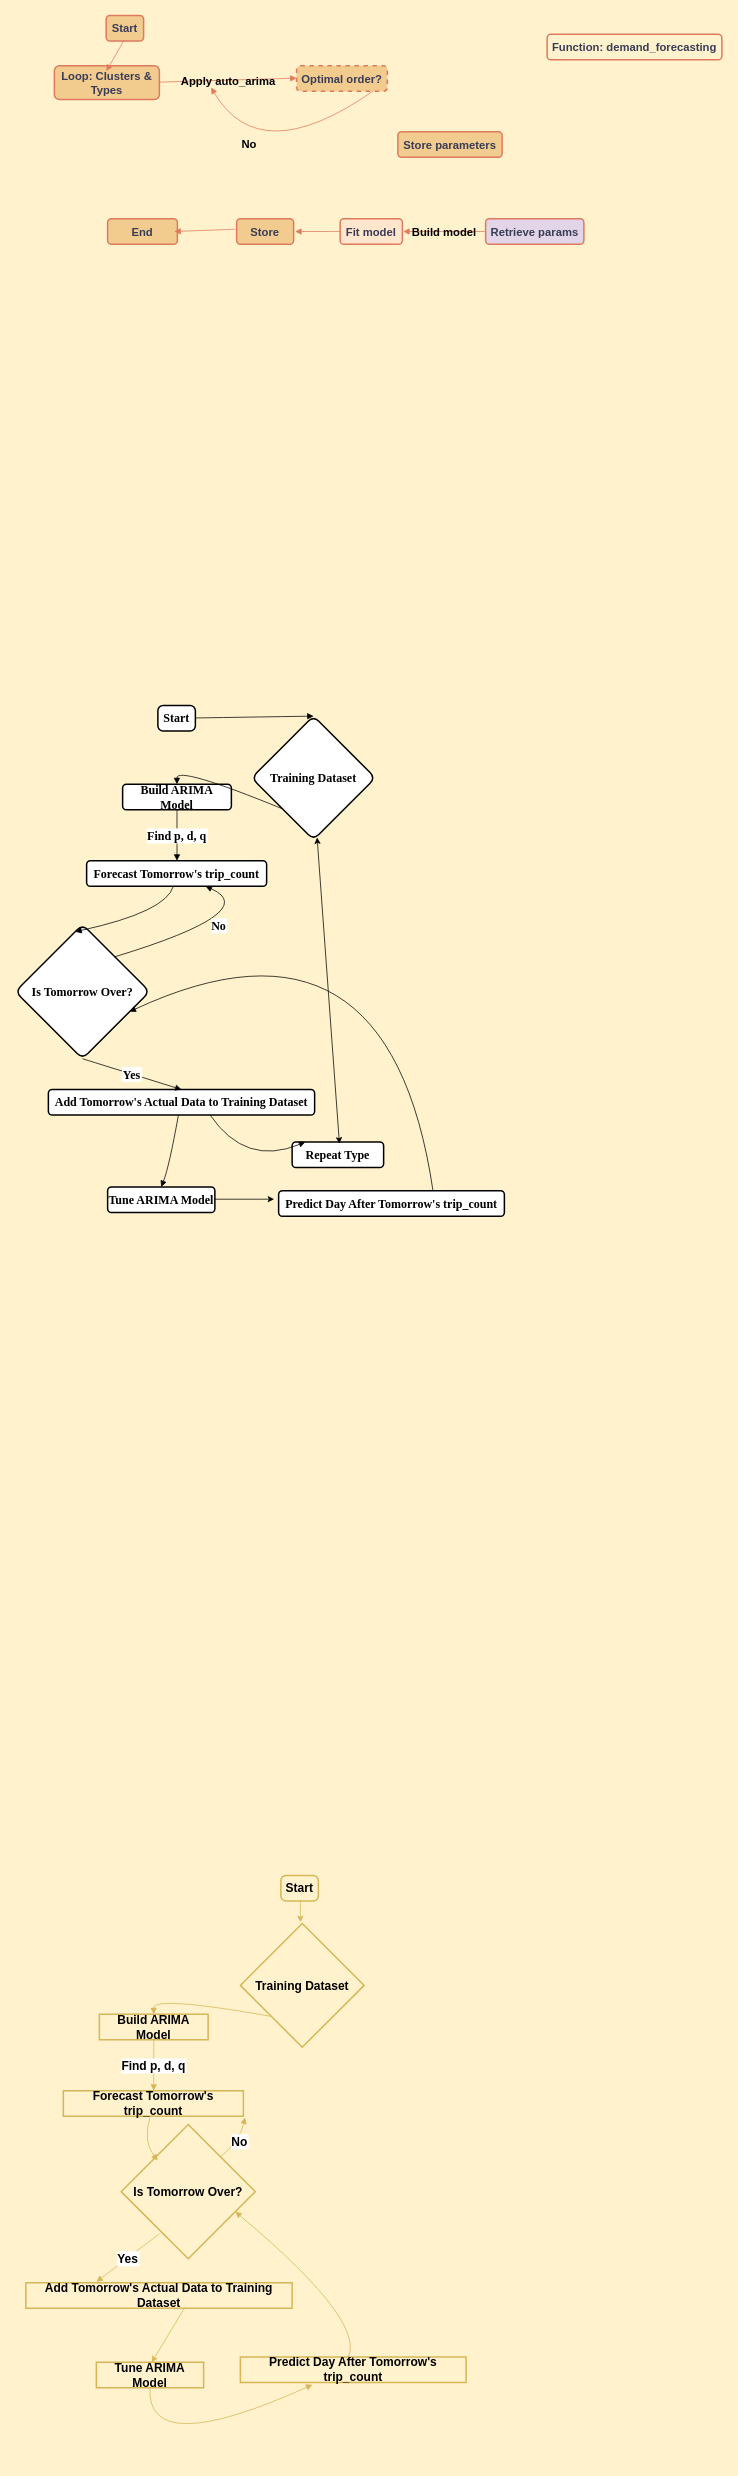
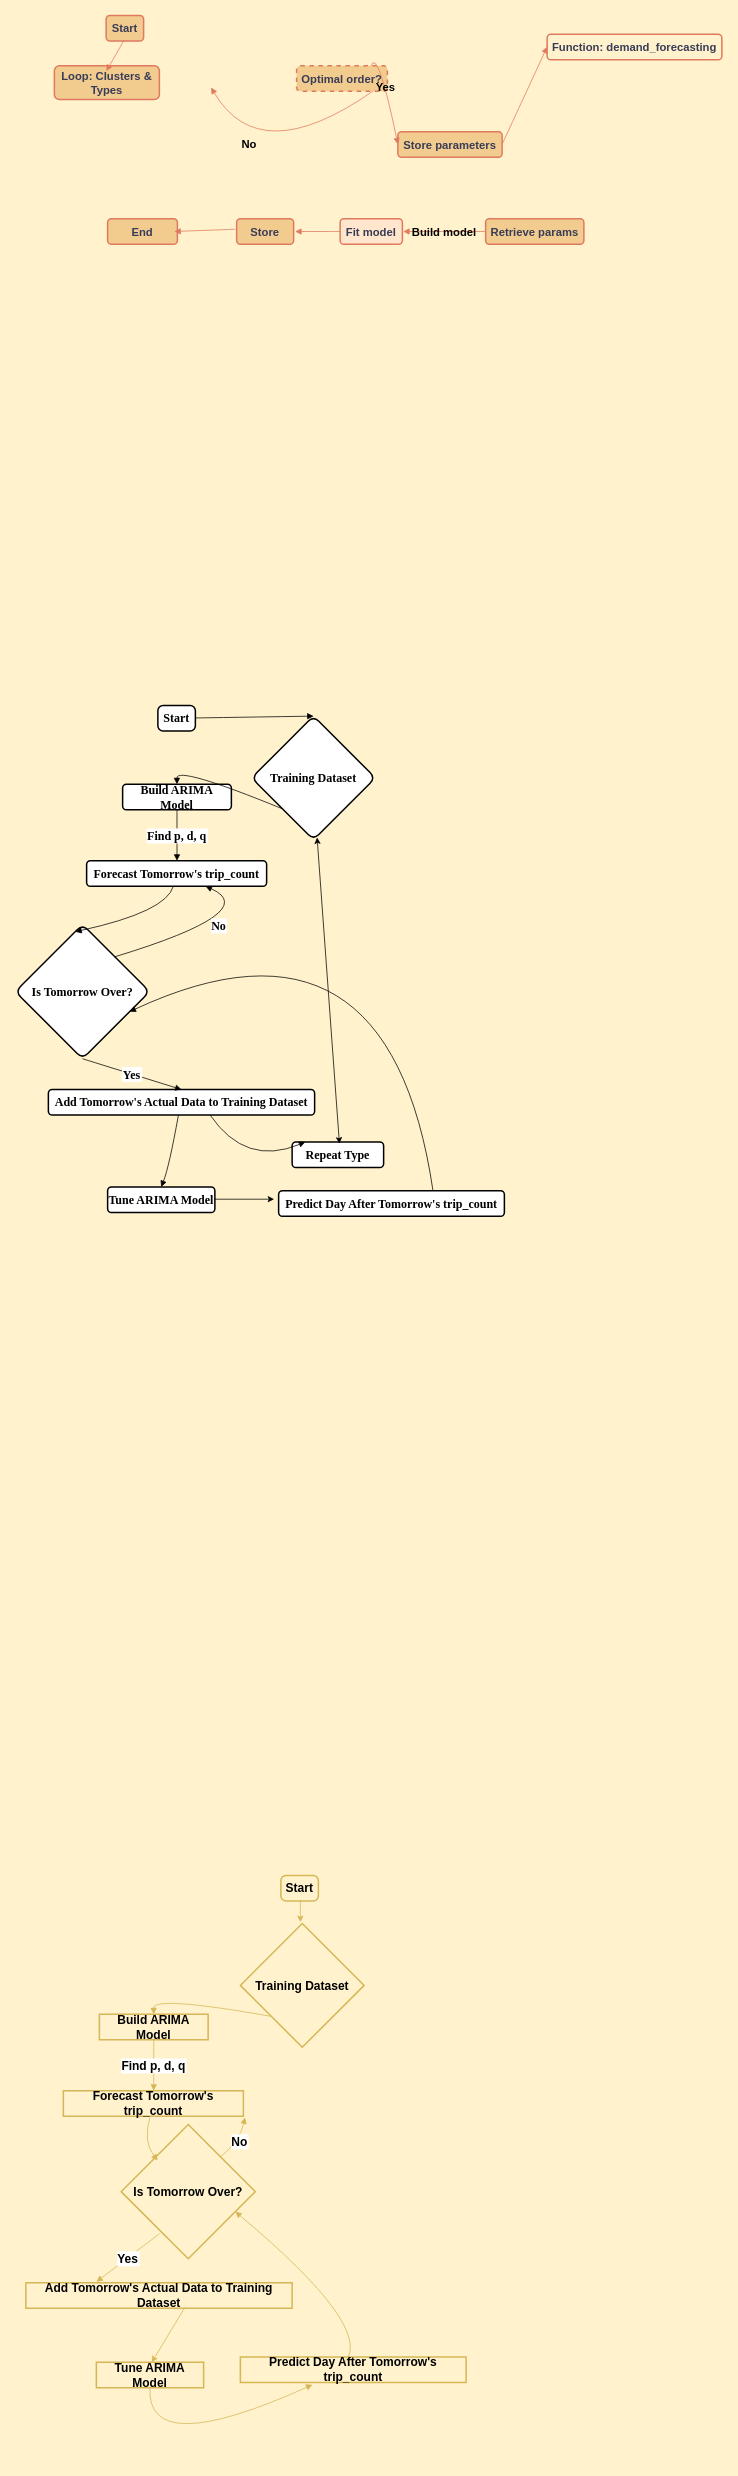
edge "Loop: Clusters & Types" -> "Optimal order?": removed, label "Apply auto_arima"
edge "Optimal order?" -> "Store parameters": added, label "Yes"
edge "Store parameters" -> "Function: demand_forecasting": added
node "Retrieve params": fillcolor #e1d5e7 -> #f2cc8f
